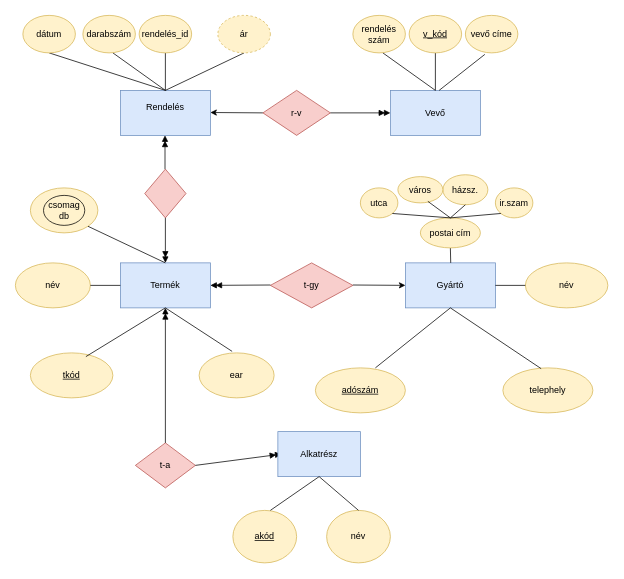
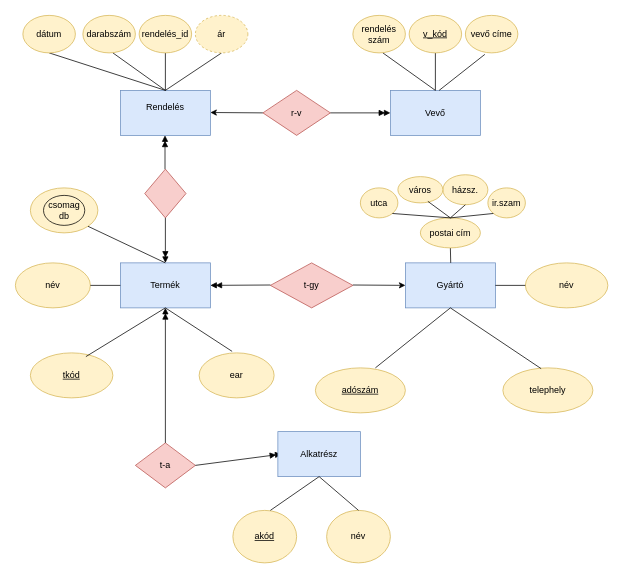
node "ár": moved (244, 34) -> (222, 34)
node "ir.szam": moved (514, 203) -> (507, 203)
